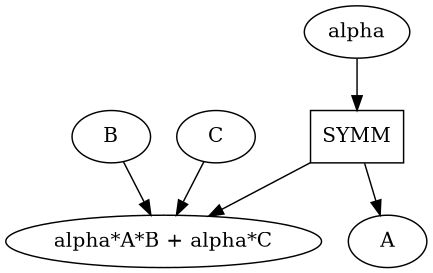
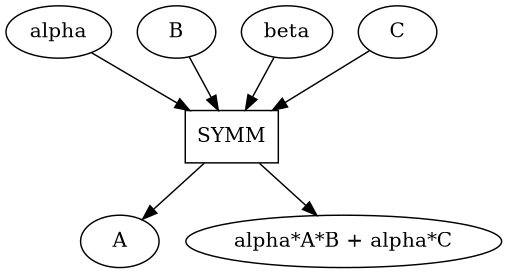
node "beta": added
edge "B" -> "alpha*A*B + alpha*C": now "B" -> "SYMM"
edge "C" -> "alpha*A*B + alpha*C": now "C" -> "SYMM"
